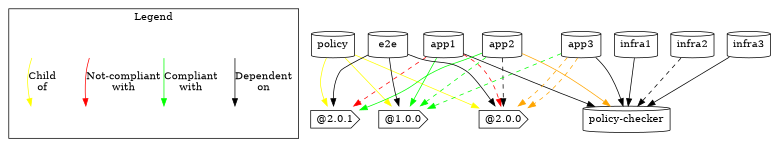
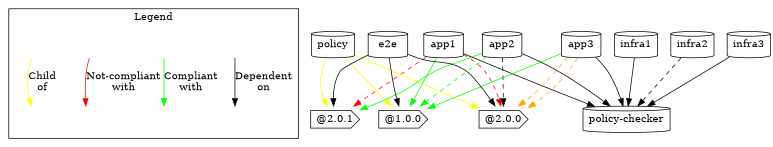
edge "app2" -> "policy-checker": color orange -> black
edge "app3" -> "@1.0.0": style dashed -> solid
